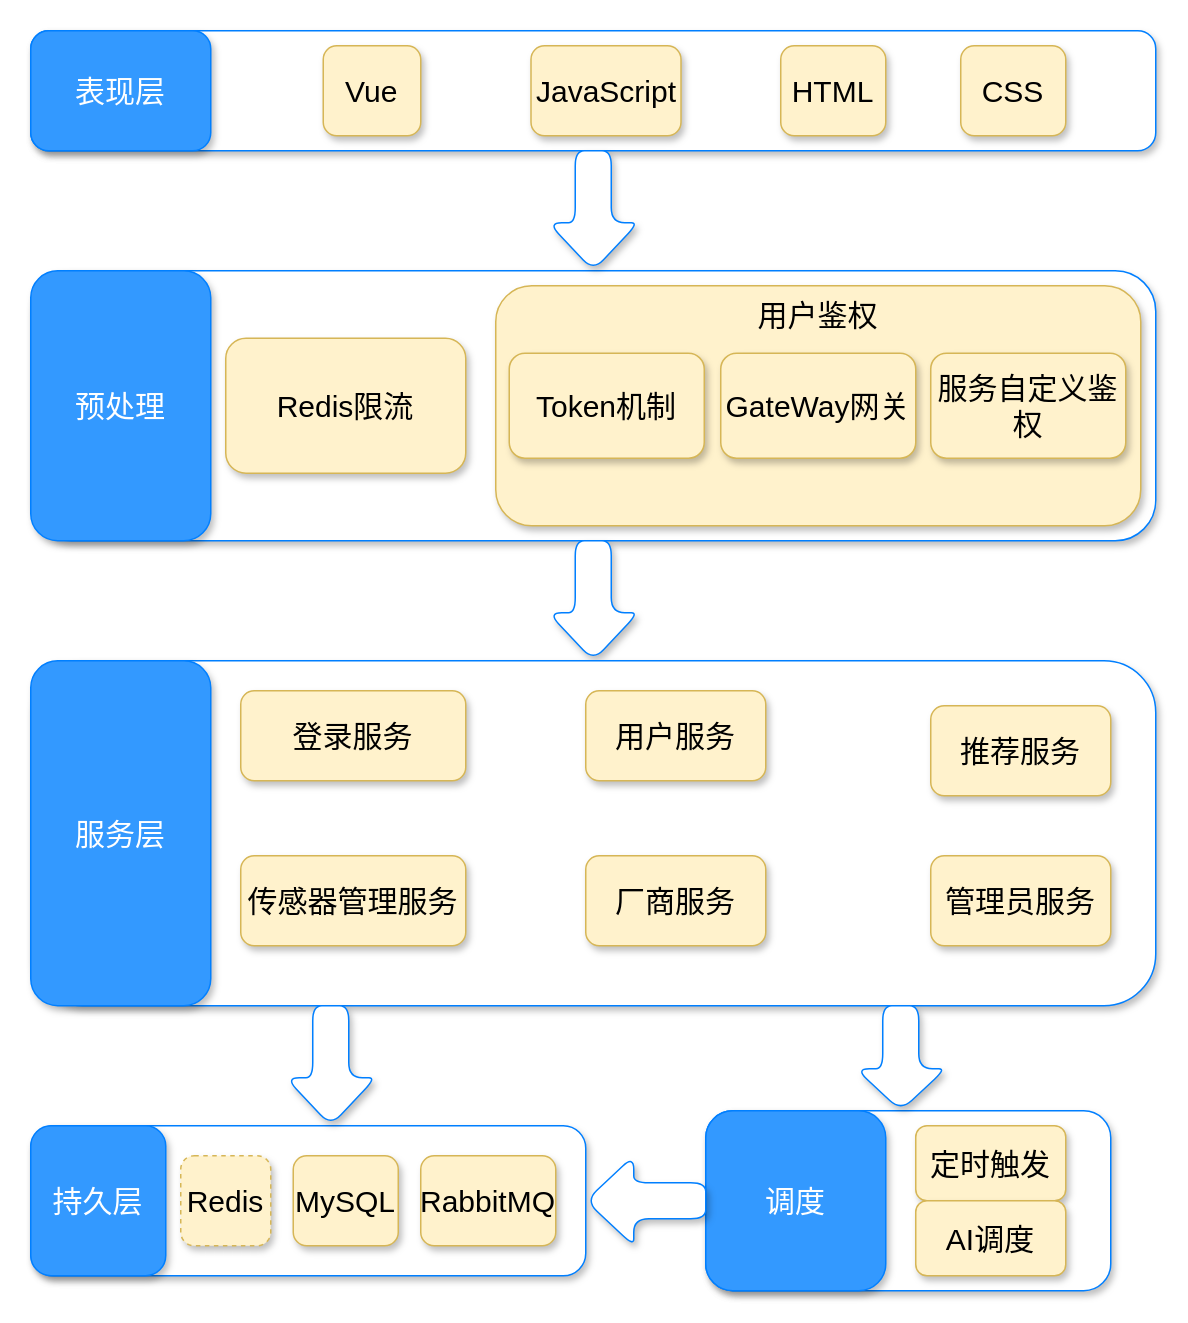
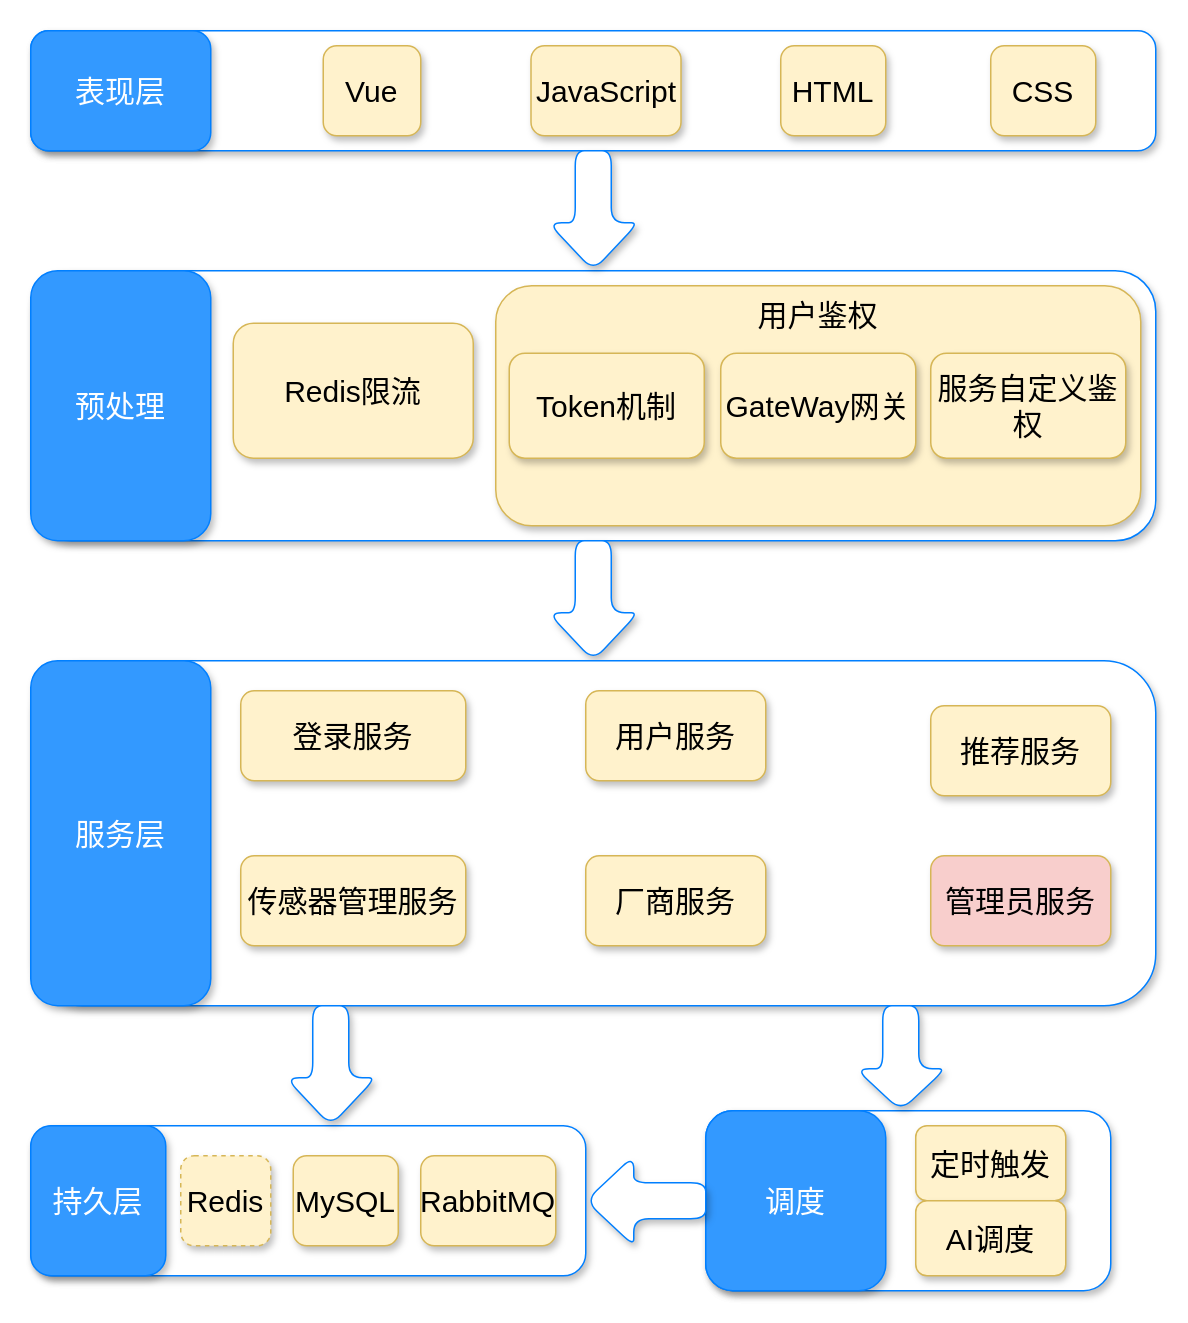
node "CSS": moved (1013, 91) -> (1043, 91)
node "Redis限流": moved (346, 406) -> (353, 391)
node "管理员服务": fillcolor #fff2cc -> #f8cecc
